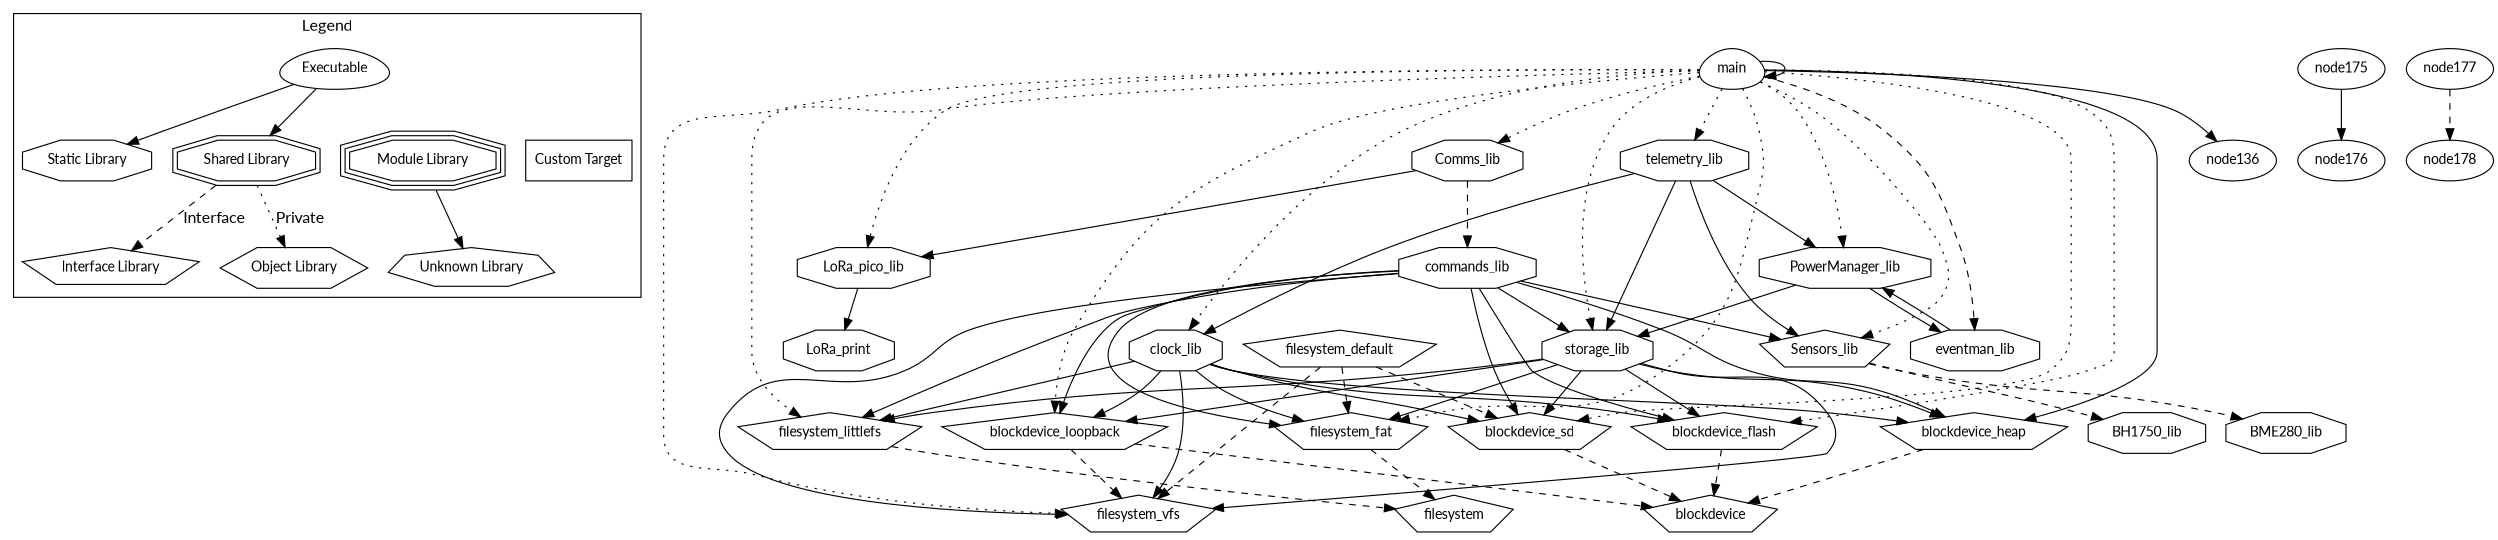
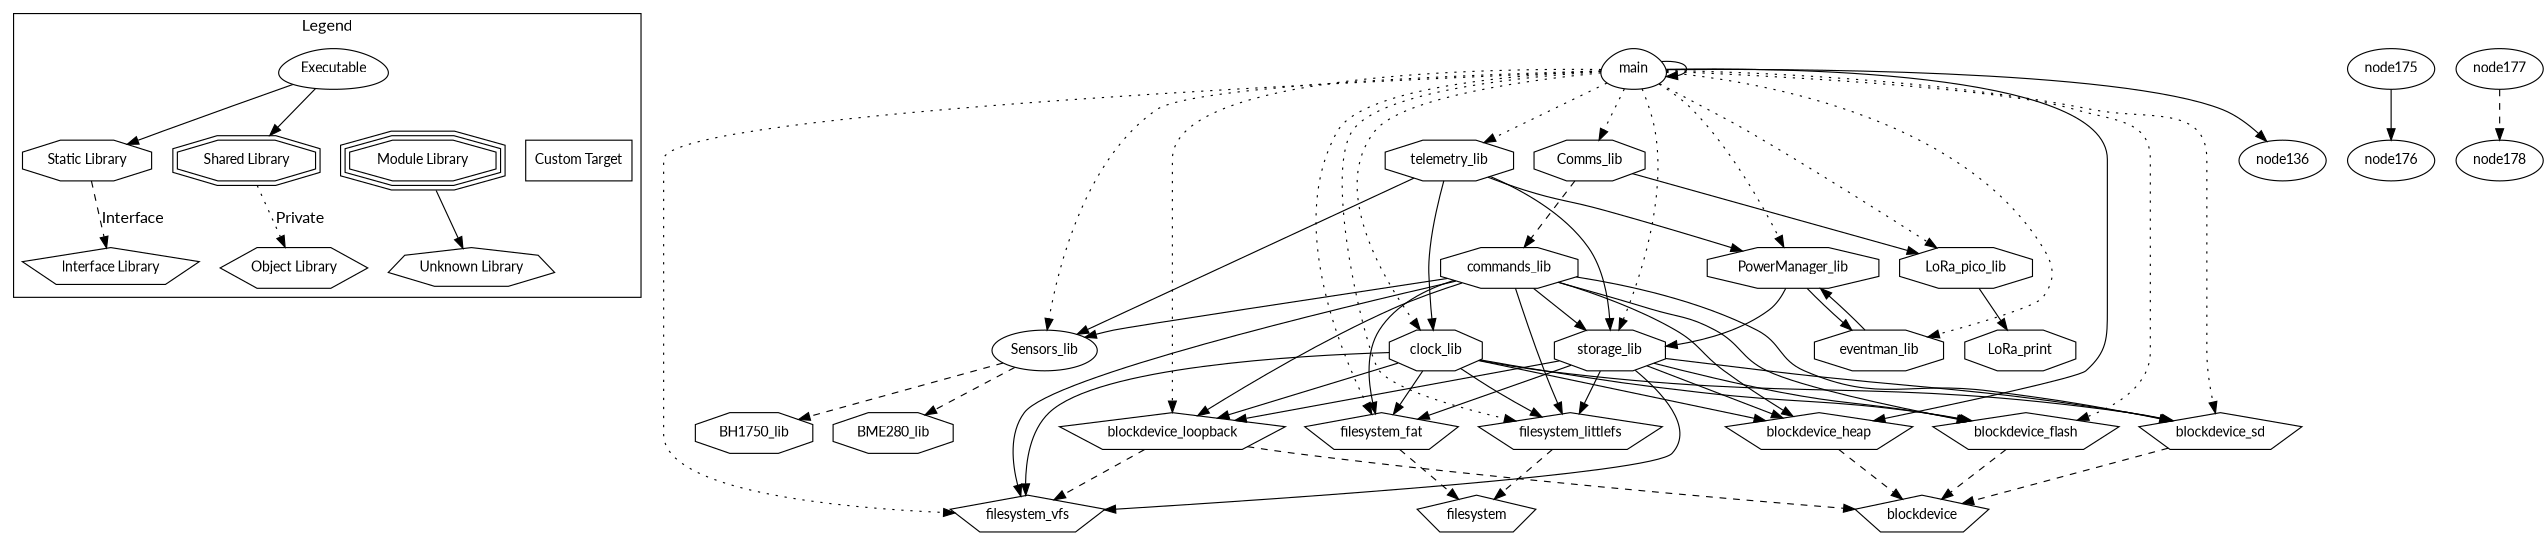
edge "main" -> "eventman_lib": style dashed -> dotted
edge "Shared Library" -> "Interface Library": now "Static Library" -> "Interface Library"
node "filesystem_default": removed
node "Sensors_lib": shape pentagon -> ellipse
